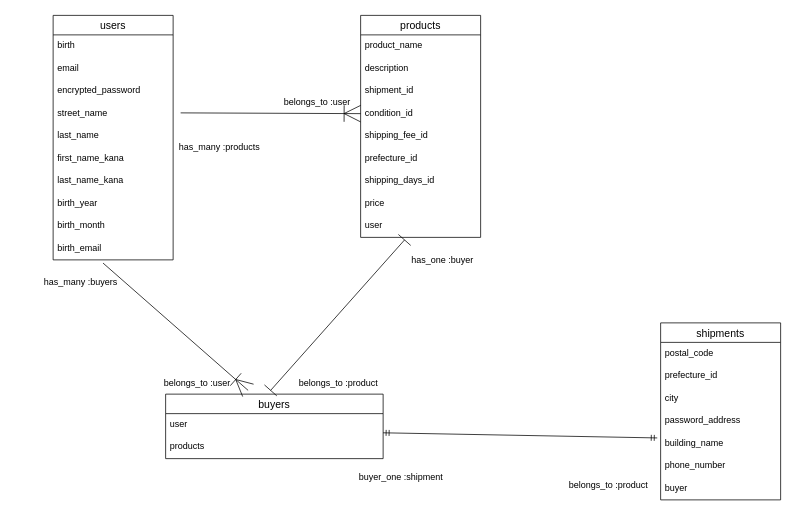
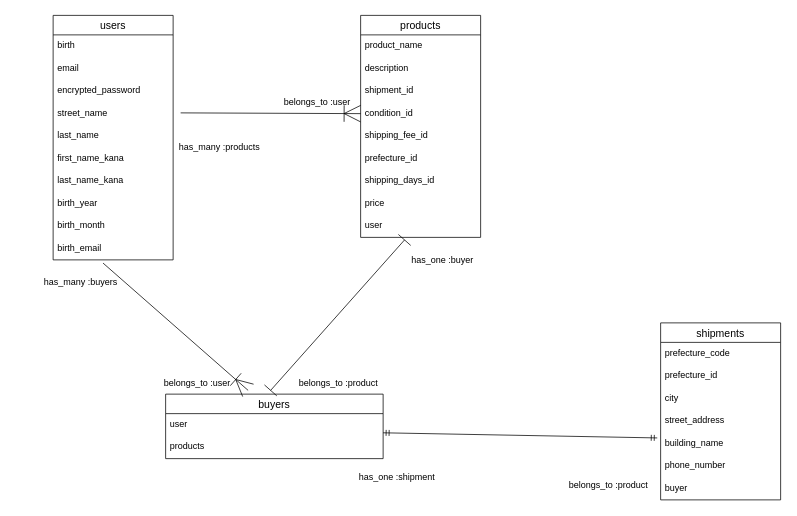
node "postal_code": label "postal_code" -> "prefecture_code"
node "password_address": label "password_address" -> "street_address"
node "buyer_one :shipment": label "buyer_one :shipment" -> "has_one :shipment"
